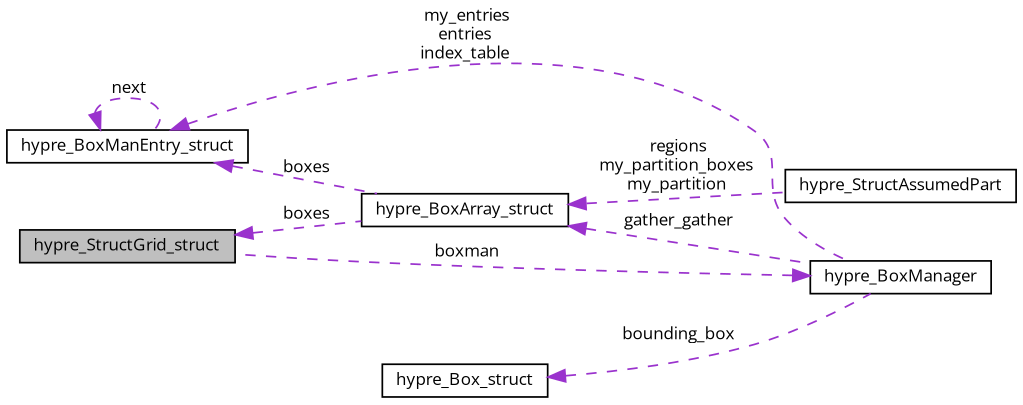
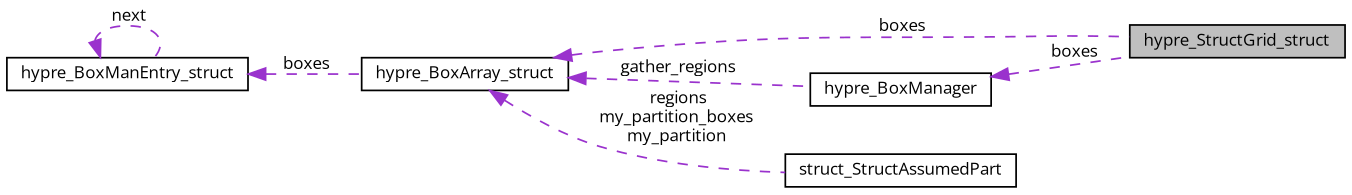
edge "hypre_BoxManager" -> "hypre_BoxManEntry_struct": removed, label "my_entries entries index_table"
node "hypre_StructAssumedPart": label "hypre_StructAssumedPart" -> "struct_StructAssumedPart"
edge "hypre_BoxManager" -> "hypre_BoxArray_struct": label " gather_gather" -> " gather_regions"
edge "hypre_BoxArray_struct" -> "hypre_StructGrid_struct": reversed
edge "hypre_StructGrid_struct" -> "hypre_BoxManager": label " boxman" -> " boxes"
node "hypre_Box_struct": removed
